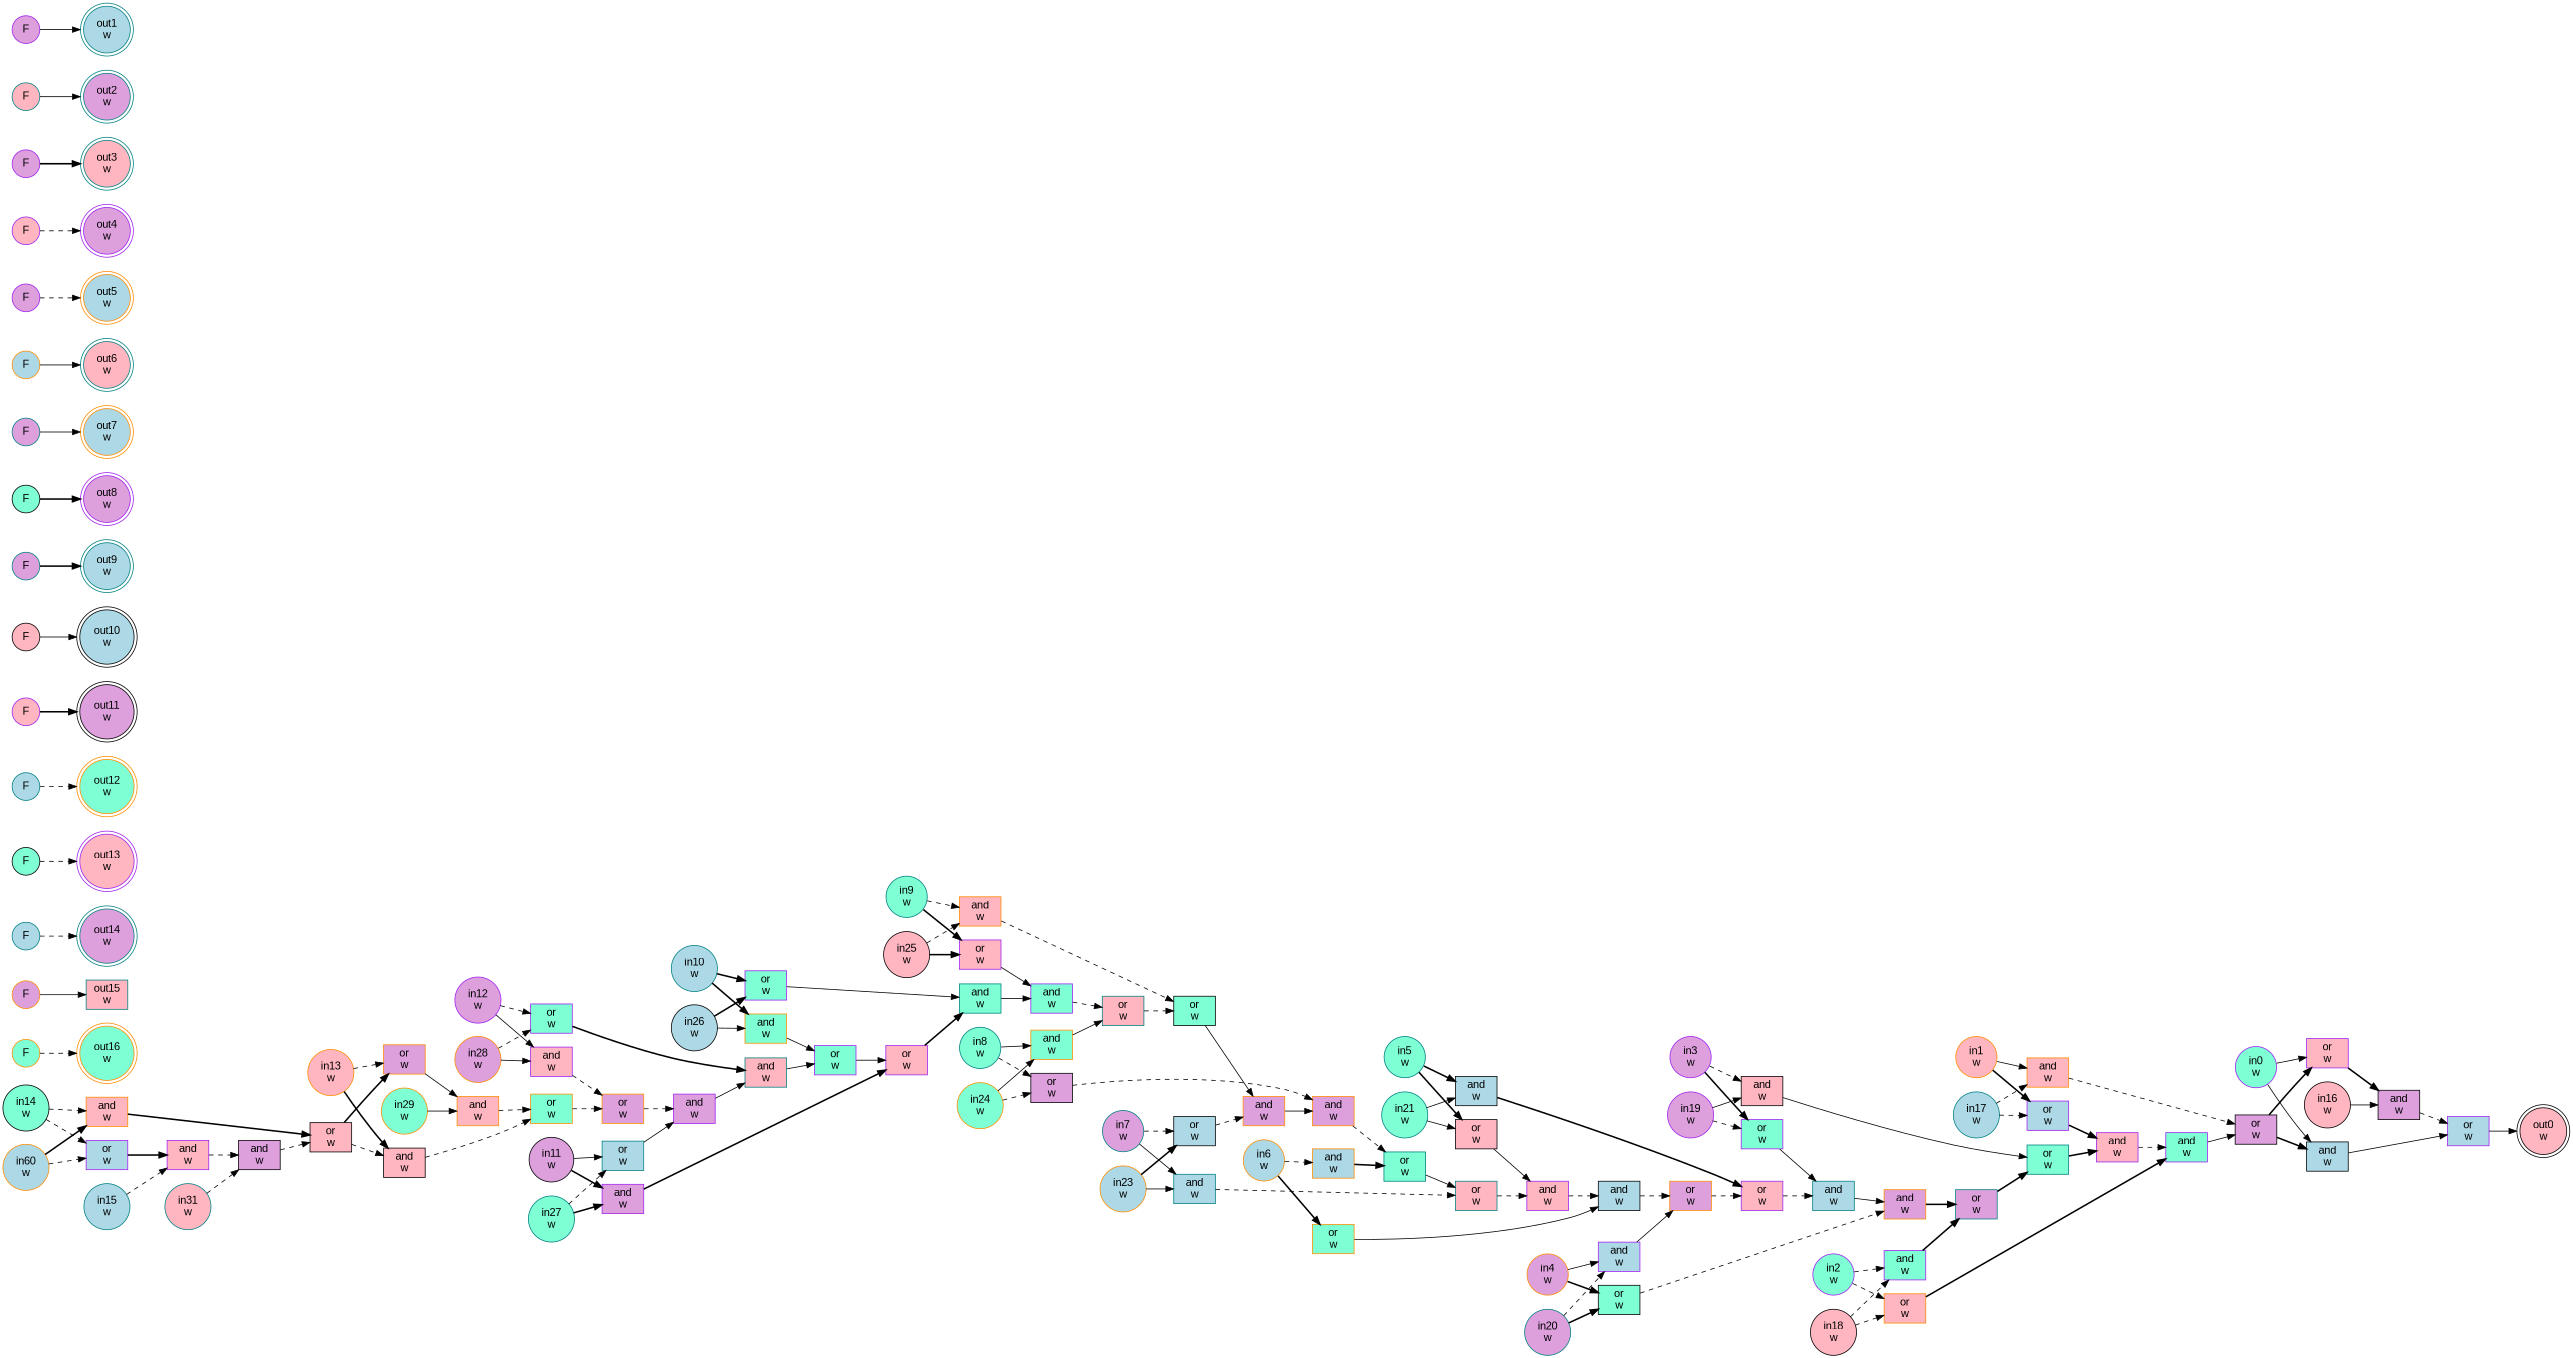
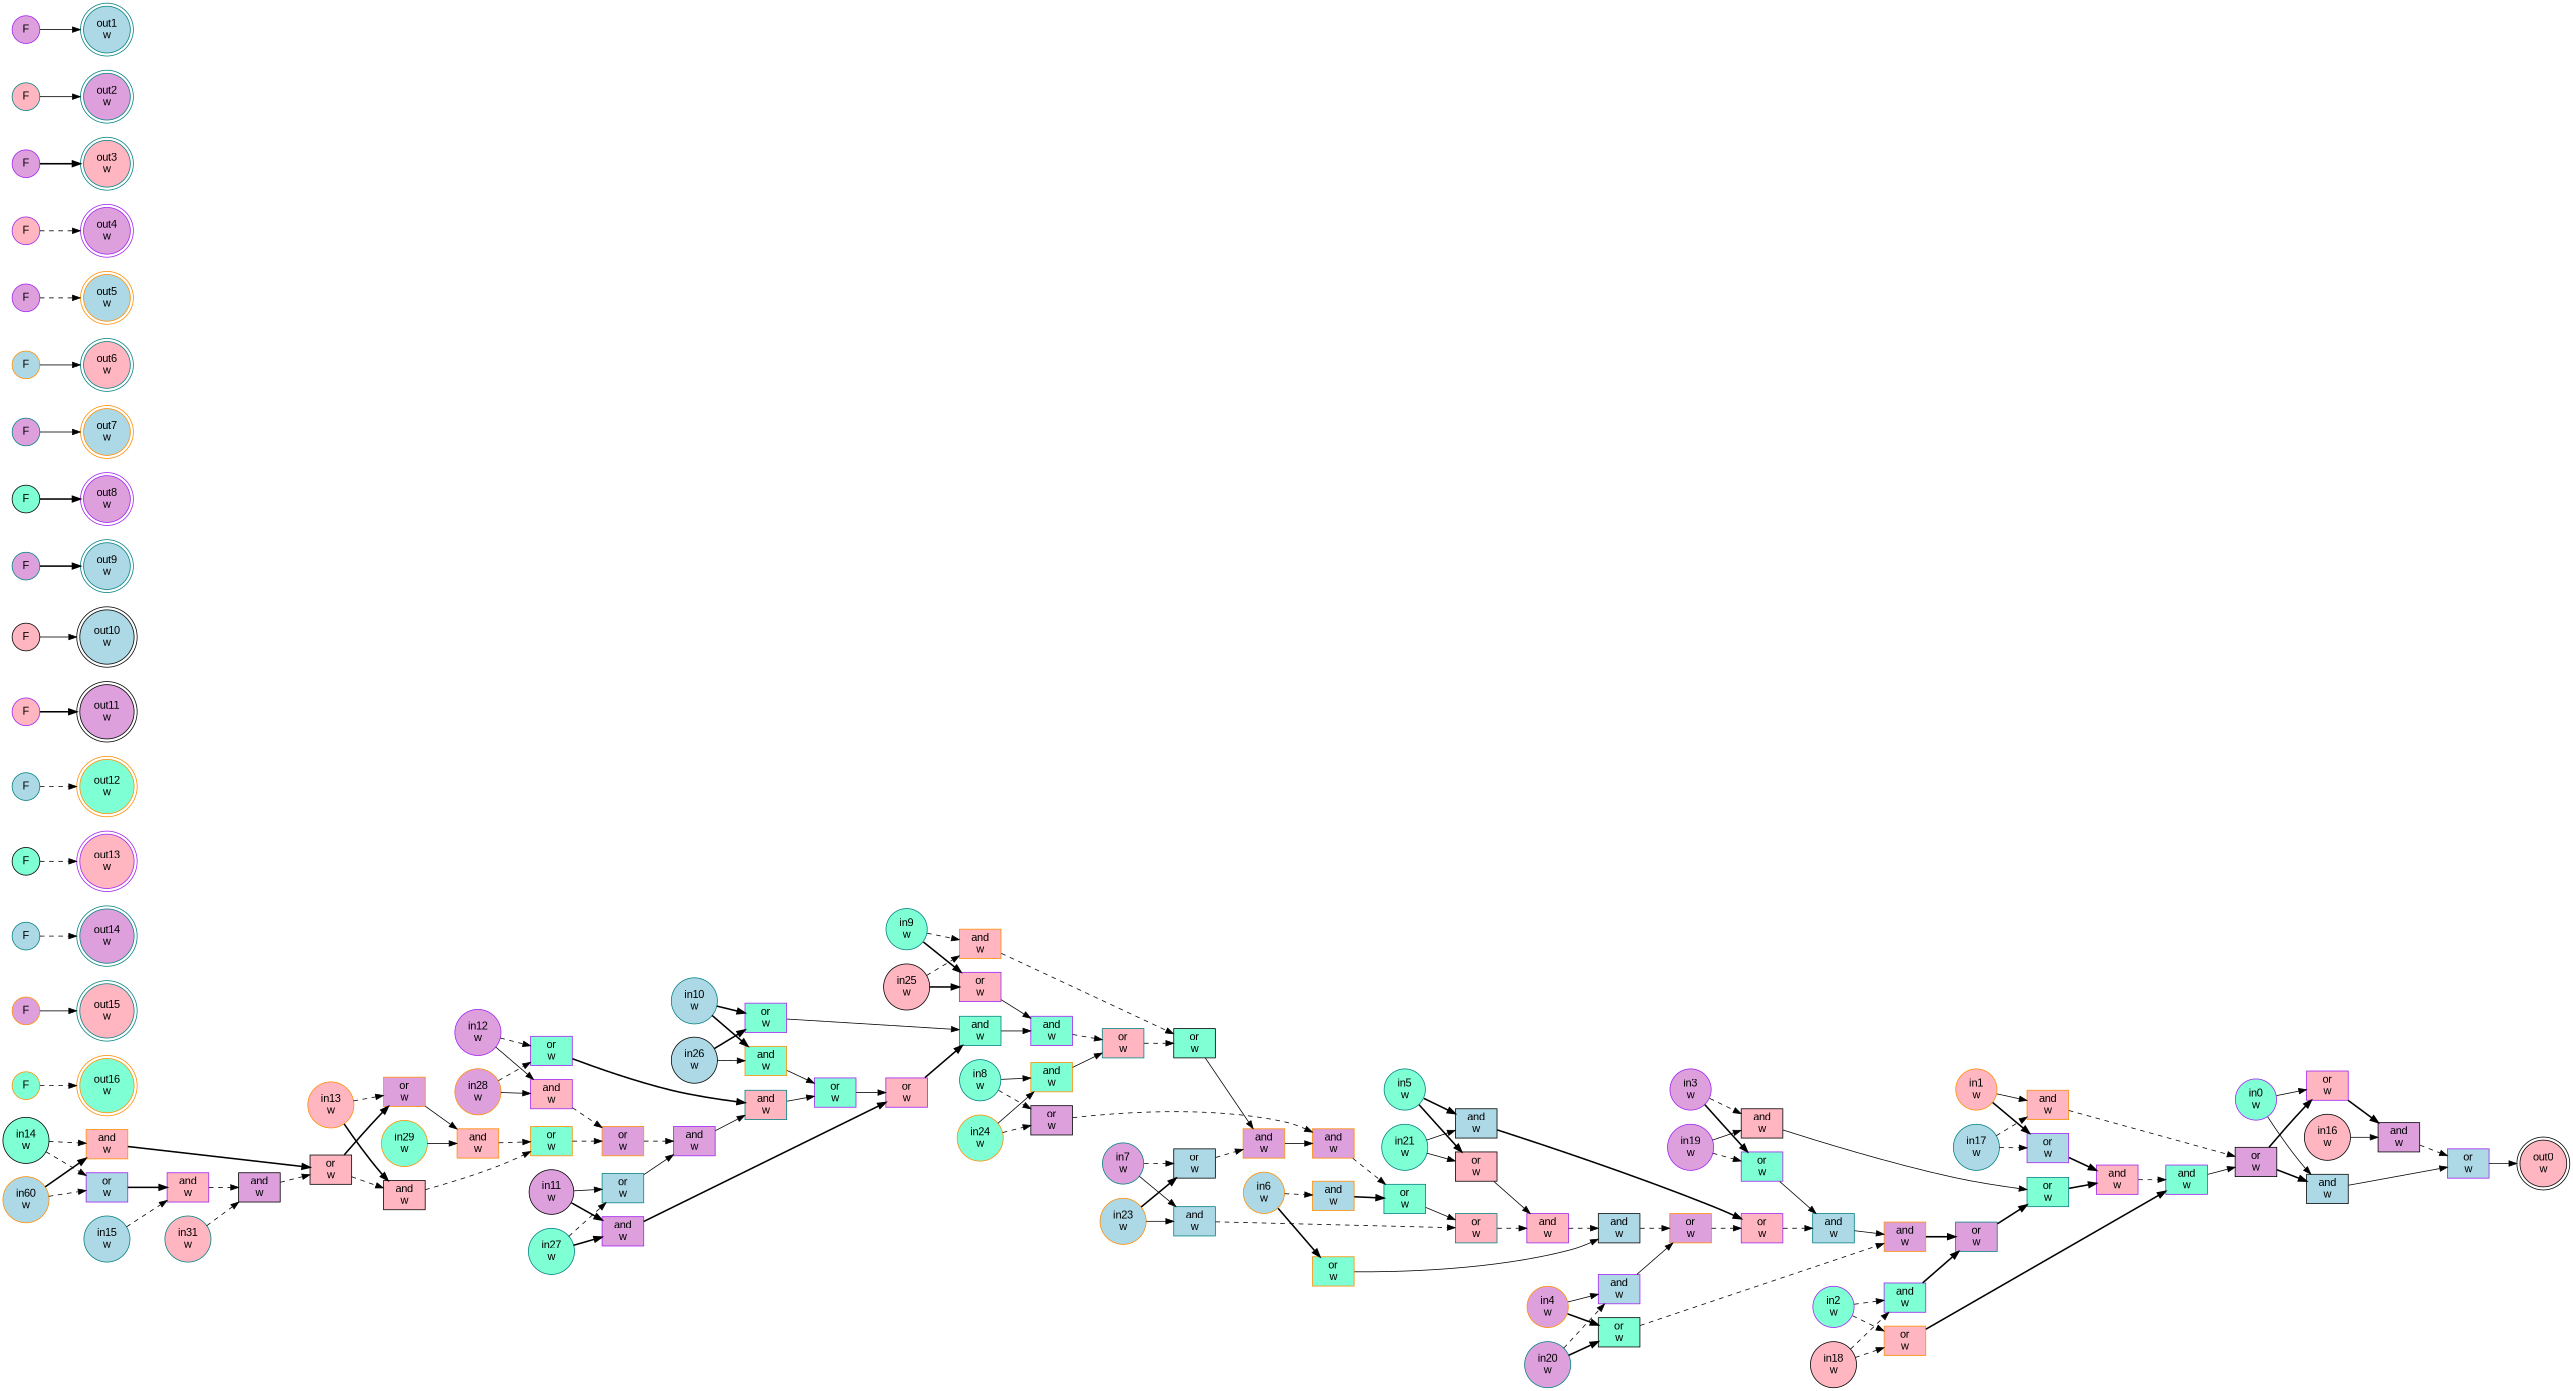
node "out15 w": shape box -> doublecircle
